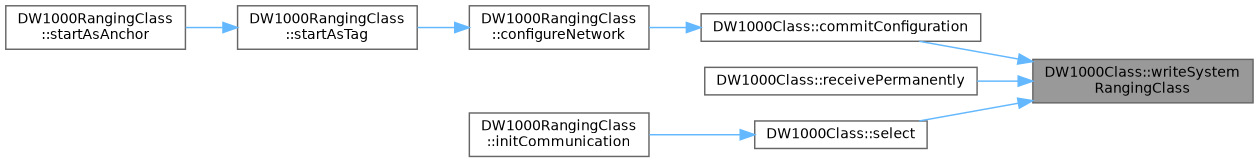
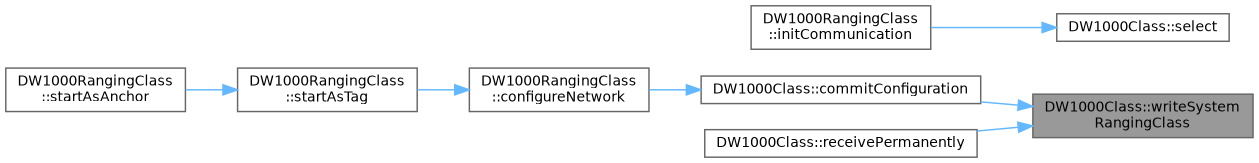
edge "DW1000Class::select" -> "DW1000Class::writeSystem RangingClass": removed
